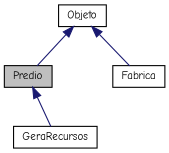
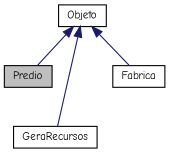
edge "GeraRecursos" -> "Predio": now "GeraRecursos" -> "Objeto"
